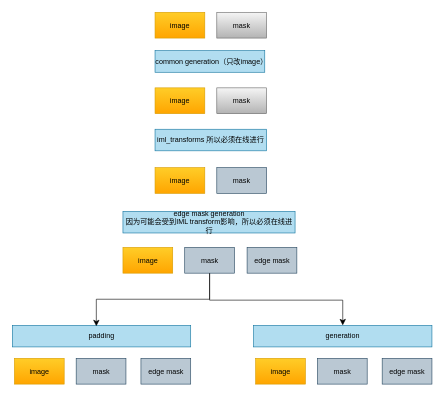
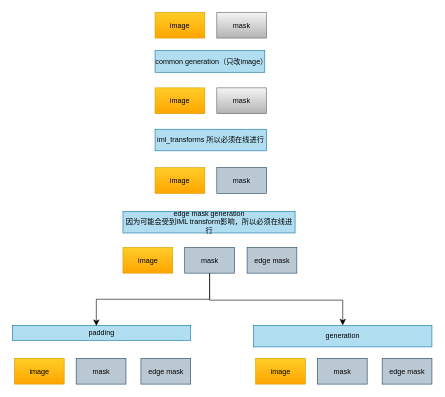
node "padding": size 179x22 -> 179x15
